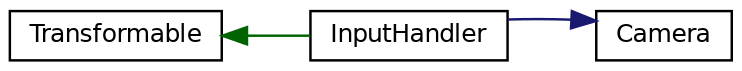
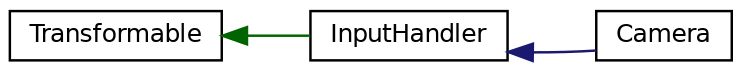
edge "InputHandler" -> "Camera": reversed
